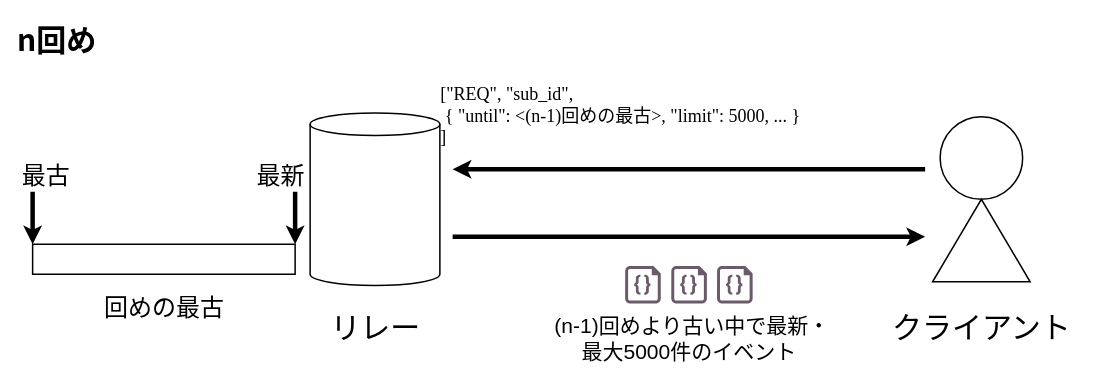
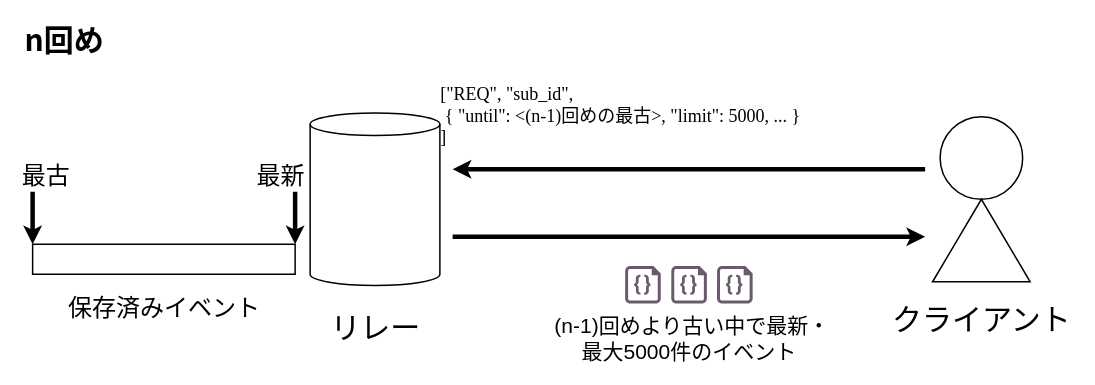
node "n回め": moved (57, 38) -> (64, 38)
node "回めの最古": label "回めの最古" -> "保存済みイベント"
node "クライアント": moved (981, 327) -> (981, 319)
